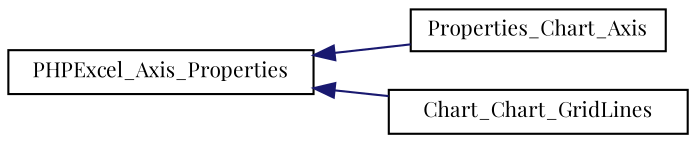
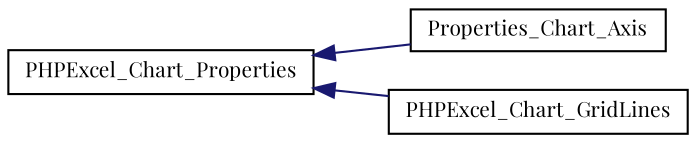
node "PHPExcel_Axis_Properties": label "PHPExcel_Axis_Properties" -> "PHPExcel_Chart_Properties"
node "Chart_Chart_GridLines": label "Chart_Chart_GridLines" -> "PHPExcel_Chart_GridLines"
